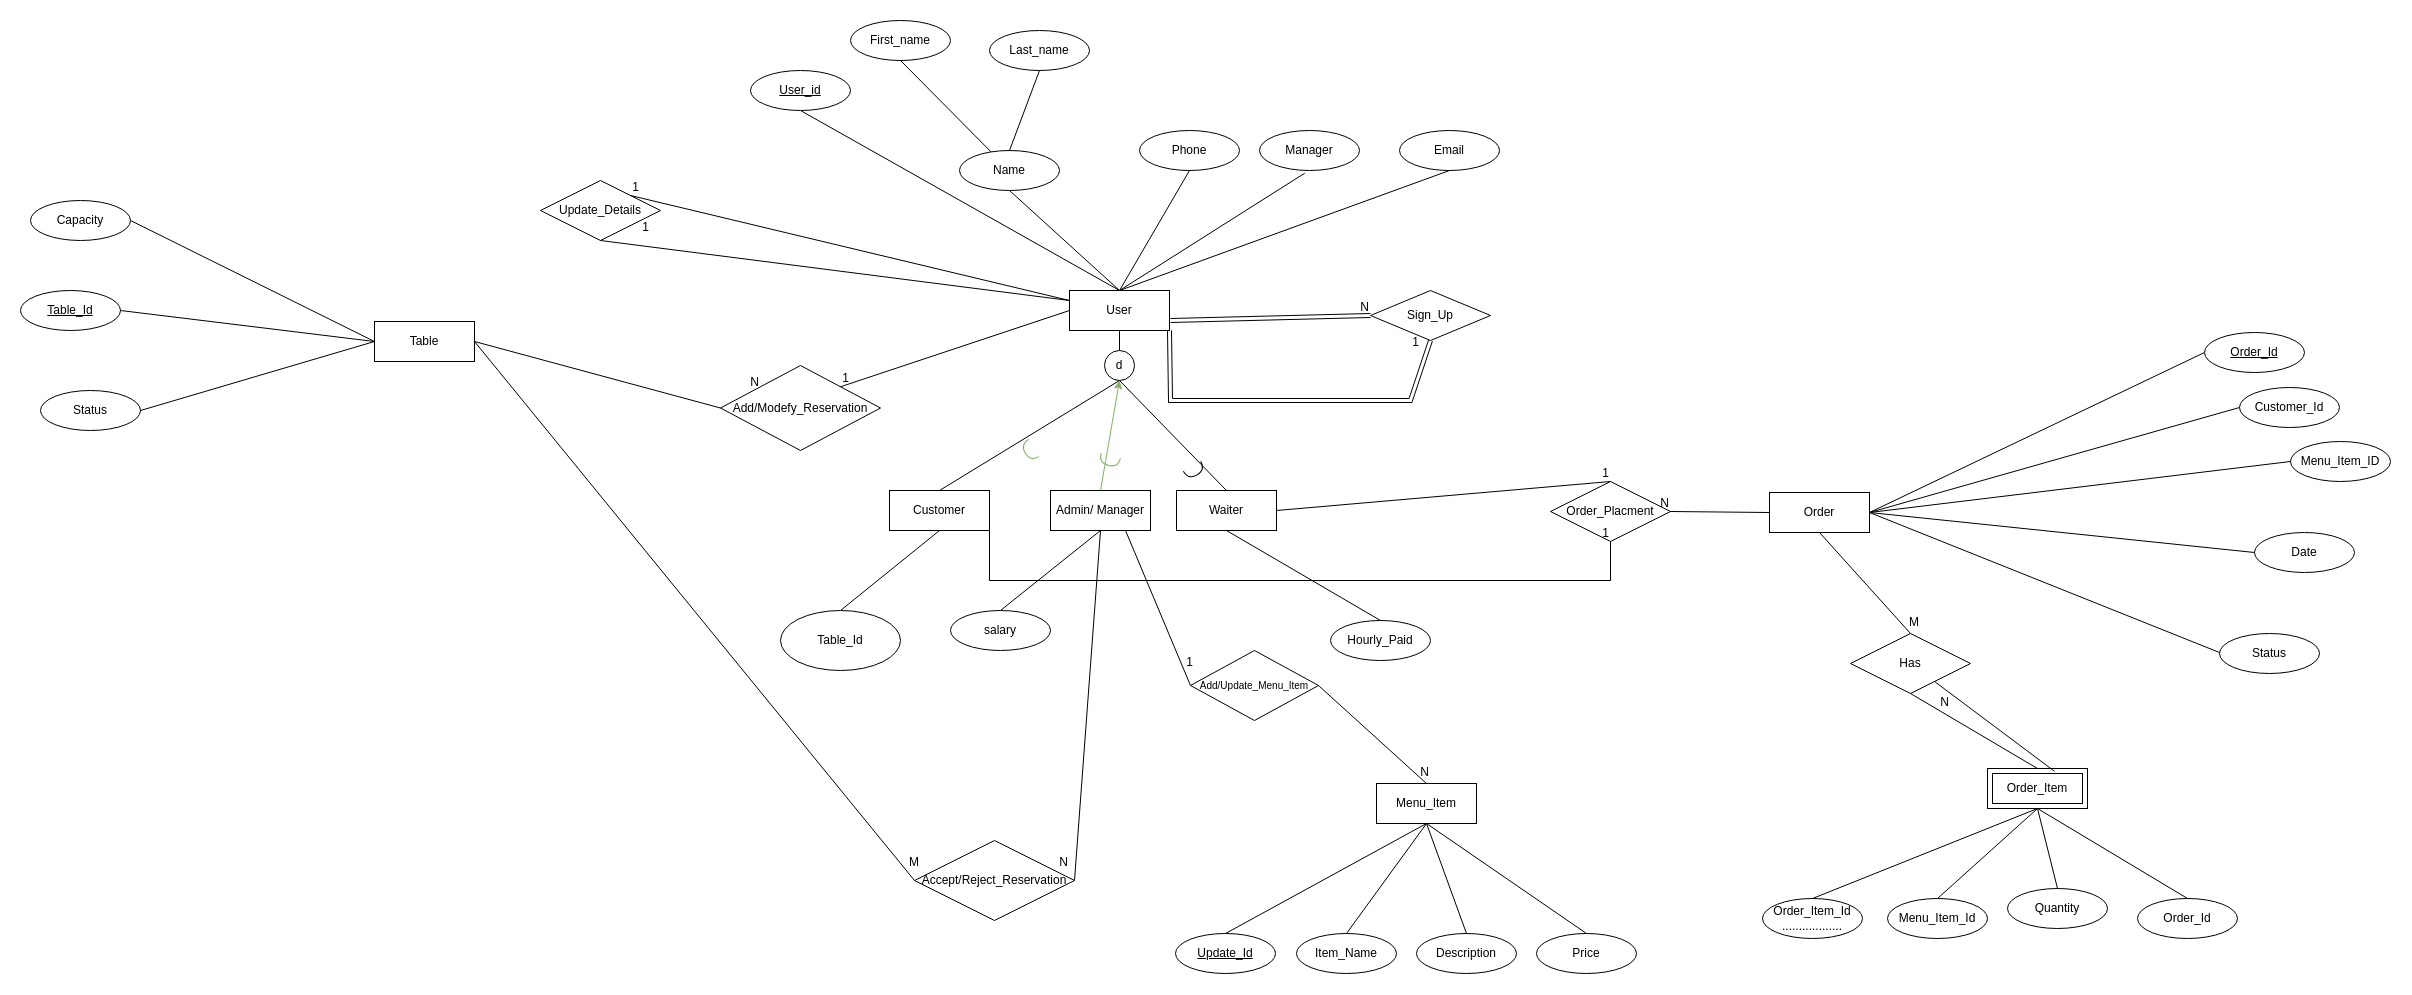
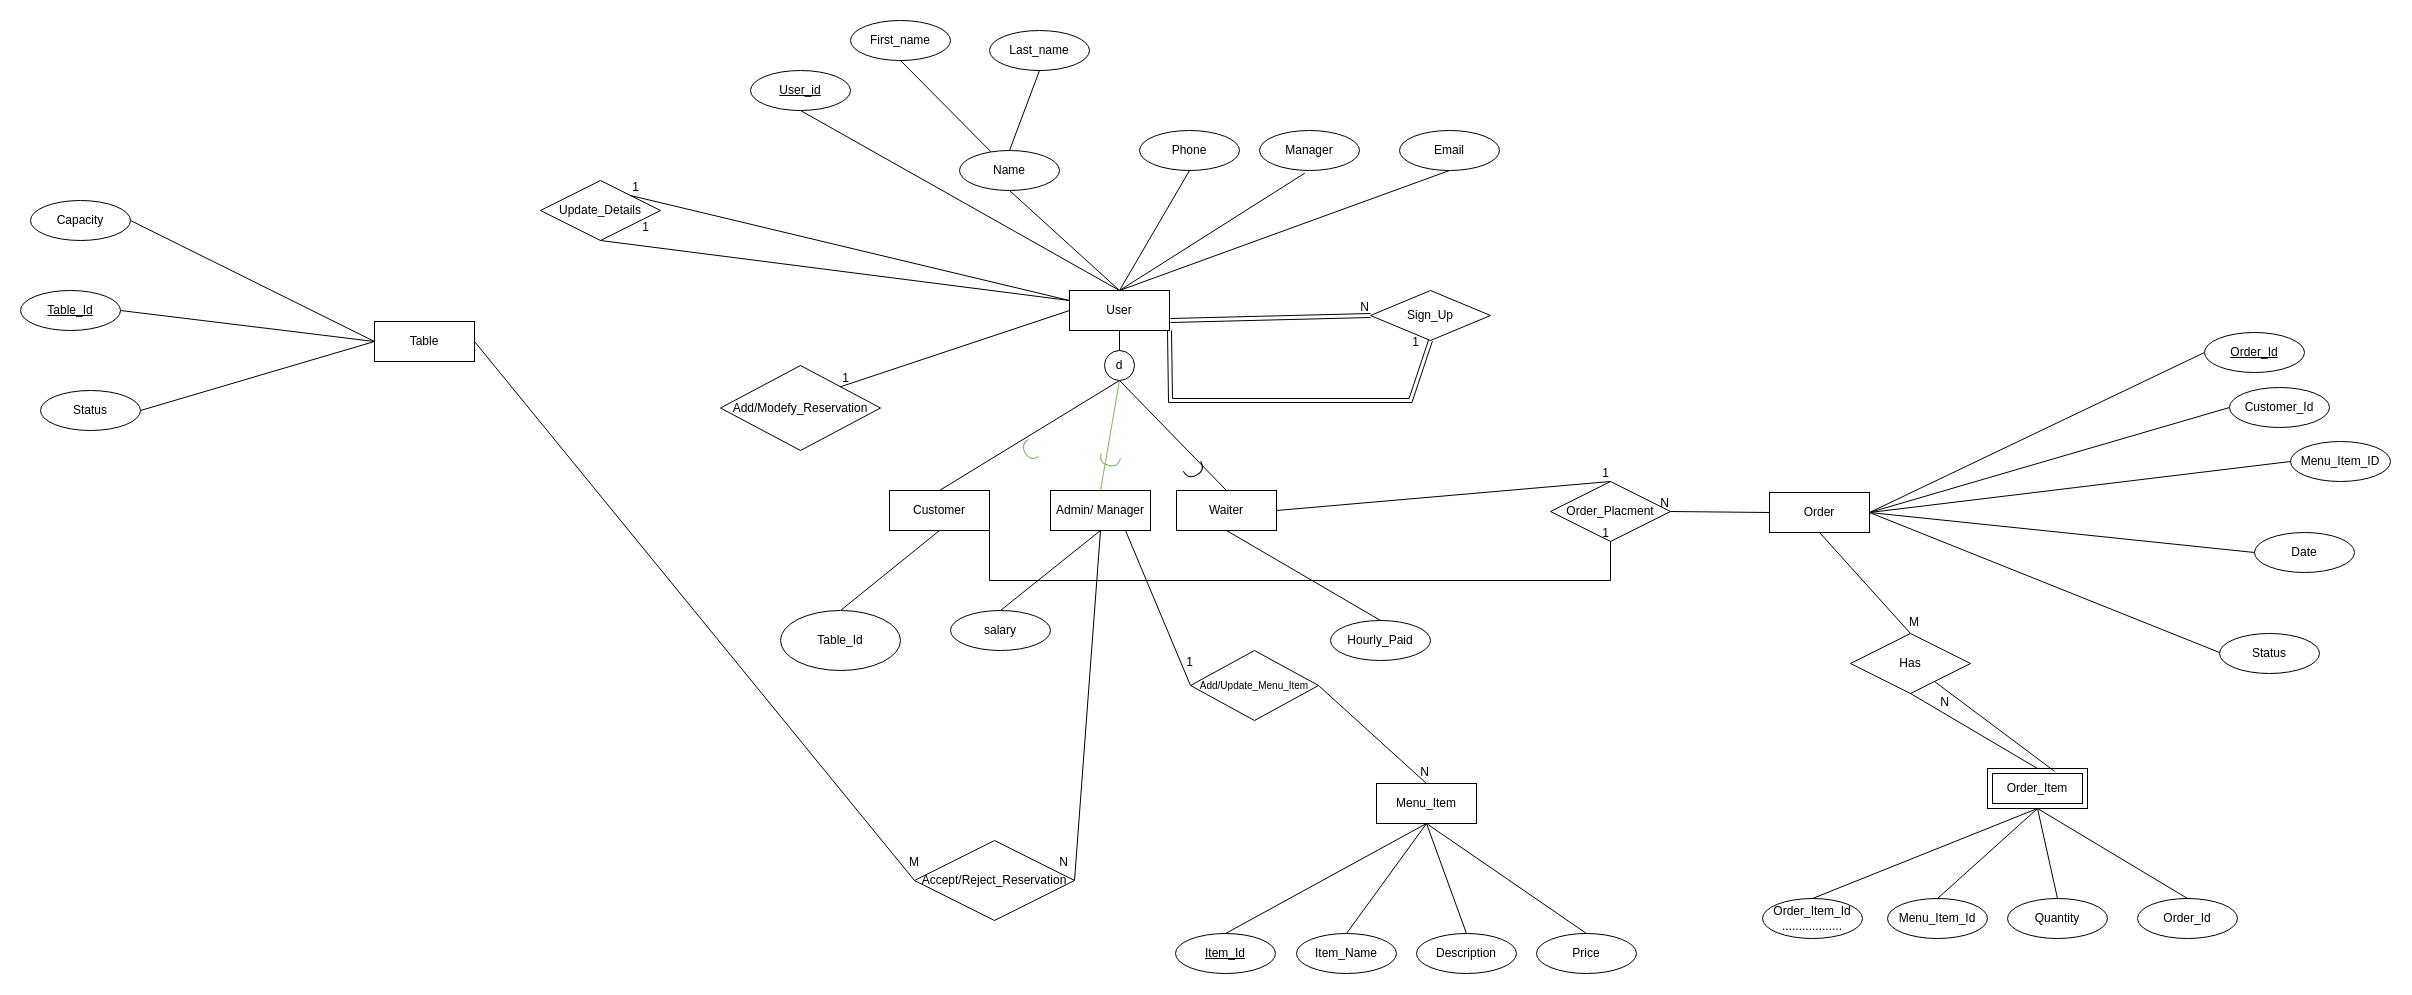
edge "Table" -- "Add/Modefy_Reservation": removed, label "N"
edge "Admin/ Manager" -> "d": arrowhead classic -> none
node "Customer_Id": moved (2290, 408) -> (2280, 408)
node "Quantity": moved (2058, 909) -> (2058, 919)
node "Update_Id": label "Update_Id" -> "Item_Id"
